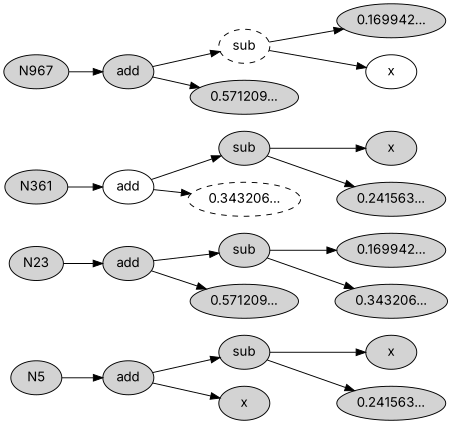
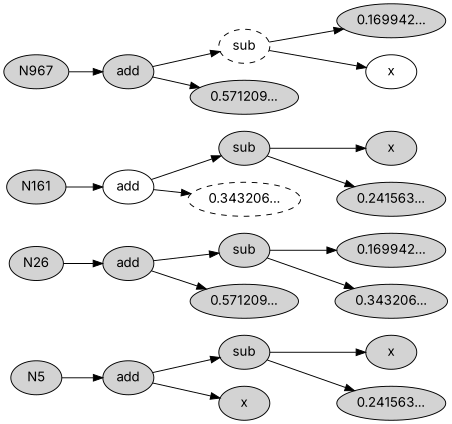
node "N361": label "N361" -> "N161"
node "N23": label "N23" -> "N26"
